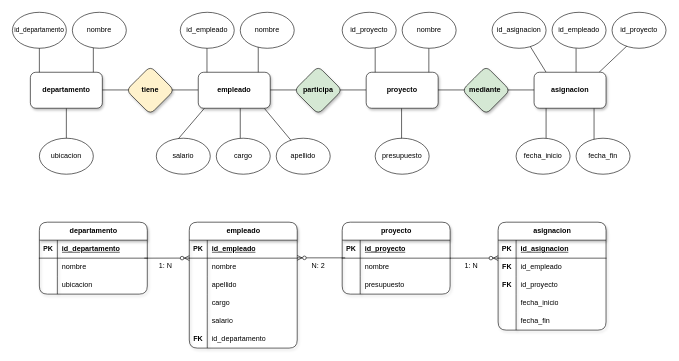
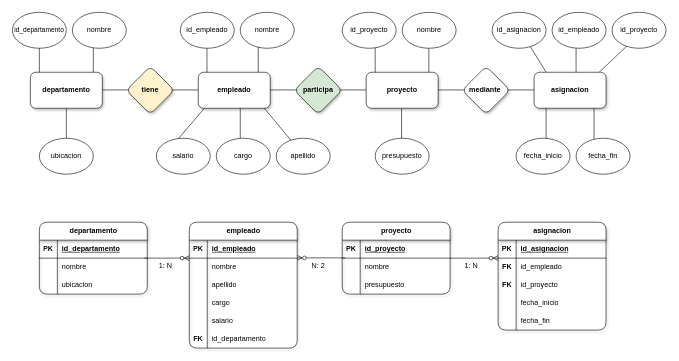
node "mediante": fillcolor #d5e8d4 -> #ffffff
